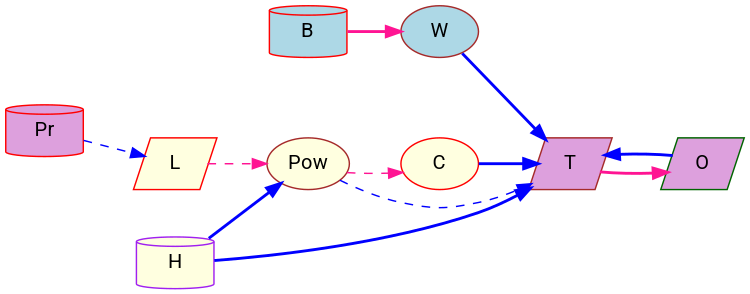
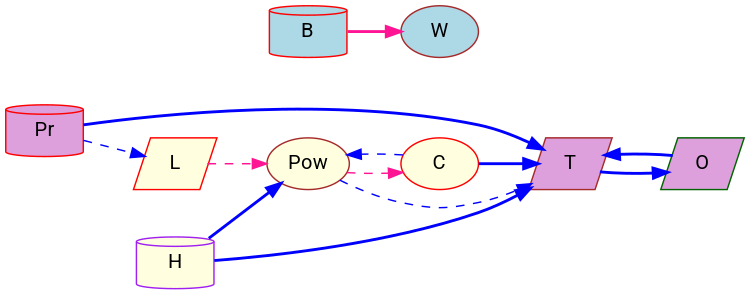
edge "W" -> "T": now "Pr" -> "T"
edge "C" -> "Pow": added
edge "T" -> "O": color deeppink -> blue
